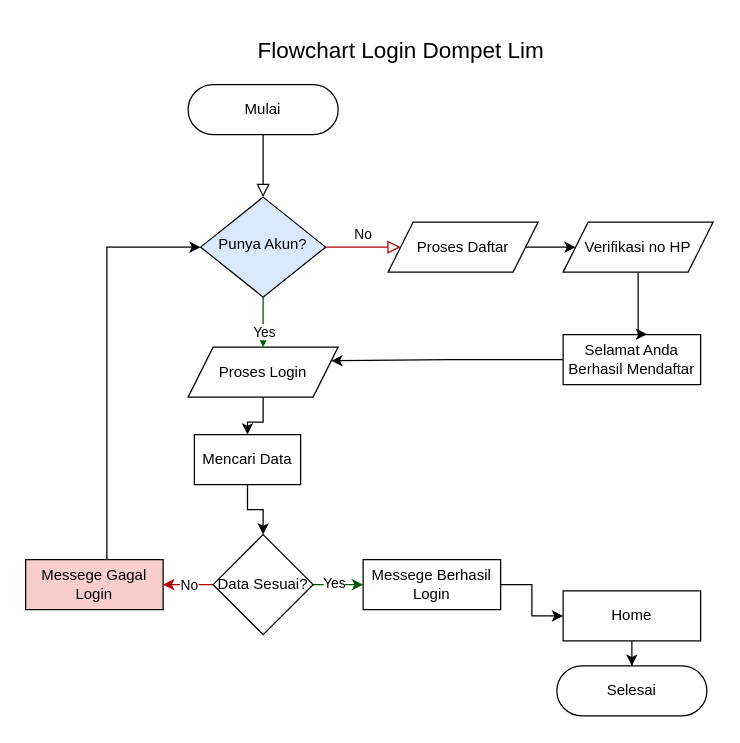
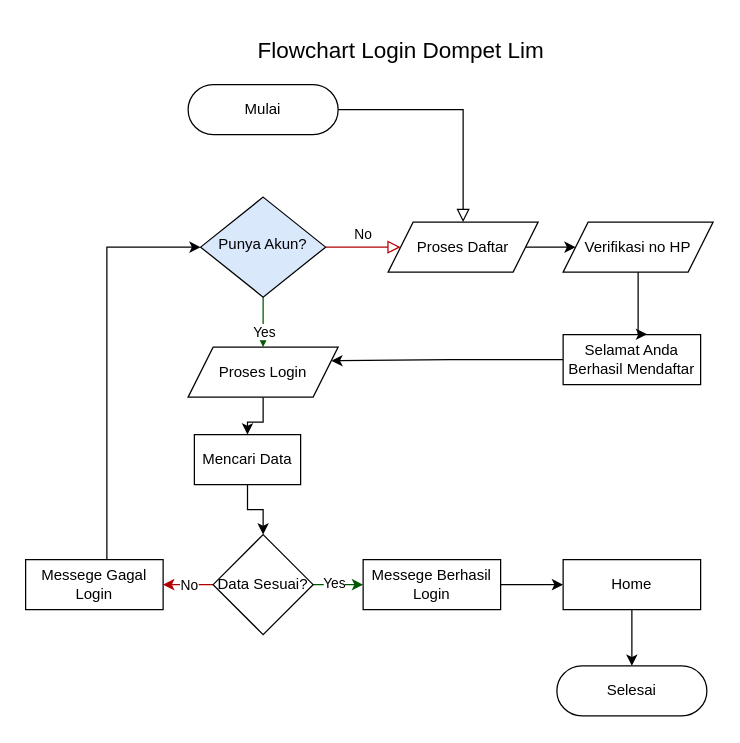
edge "Mulai" -> "Punya Akun?": now "Mulai" -> "Proses Daftar"
node "Messege Gagal Login": fillcolor #f8cecc -> #ffffff
node "Home": moved (632, 616) -> (632, 584)
